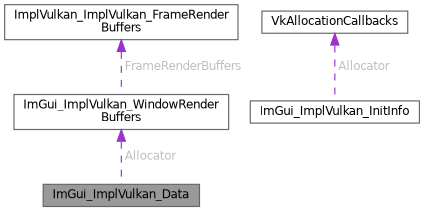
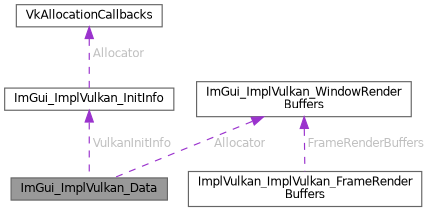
edge "ImGui_ImplVulkan_WindowRender Buffers" -> "ImplVulkan_ImplVulkan_FrameRender Buffers": reversed
edge "ImGui_ImplVulkan_Data" -> "ImGui_ImplVulkan_InitInfo": added, label "VulkanInitInfo"
